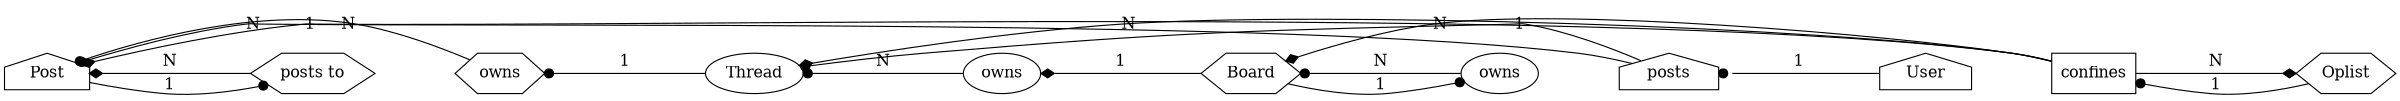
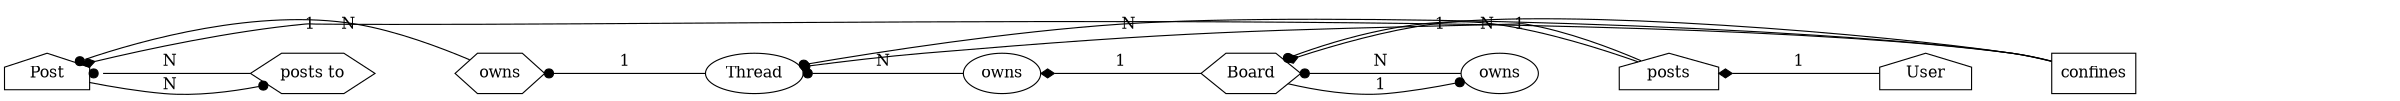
edge "confines" -> "Thread": arrowhead diamond -> dot
edge "confines" -> "Board": label "N" -> "1"
edge "posts" -> "Post": now "posts" -> "Board"
edge "posts to" -> "Post": arrowhead diamond -> dot
edge "User" -> "posts": arrowhead dot -> diamond
node "Oplist": removed
edge "Post" -> "posts to": label "1" -> "N"
